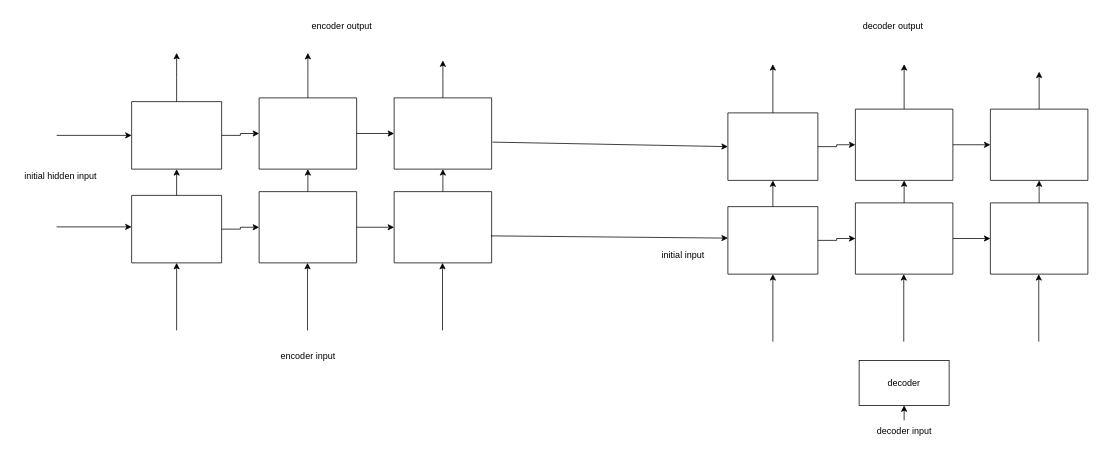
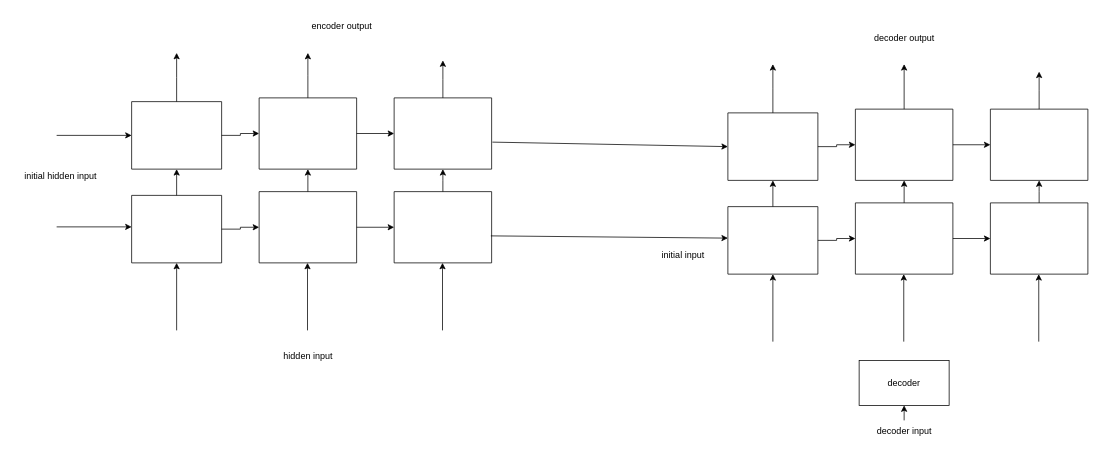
node "decoder output": moved (893, 27) -> (904, 38)
node "encoder input": label "encoder input" -> "hidden input"
